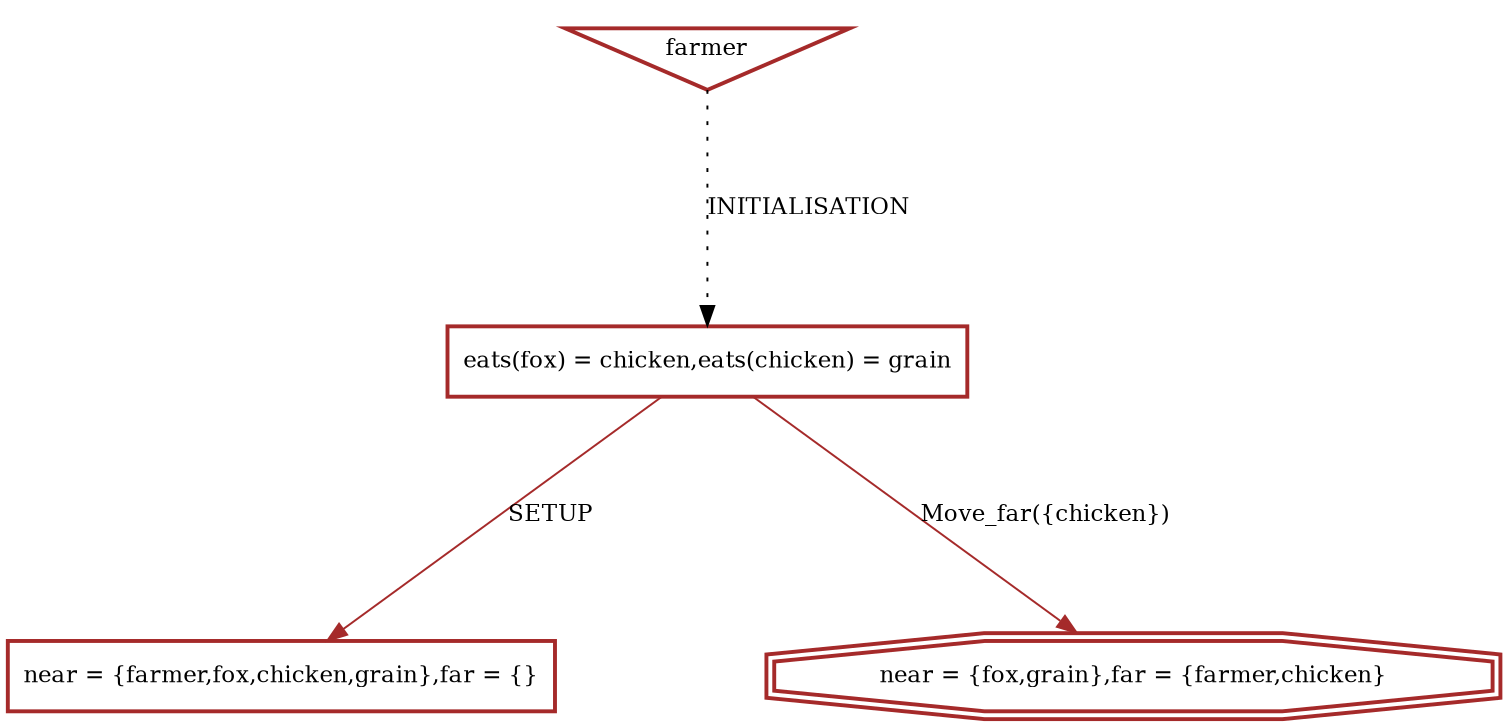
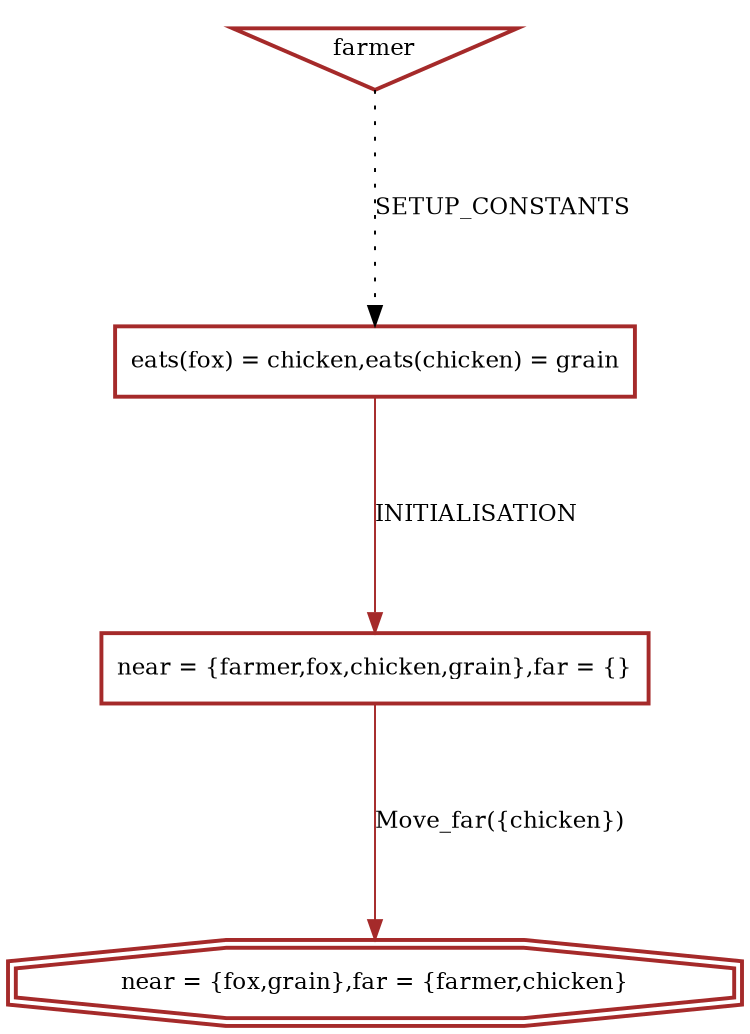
edge "farmer" -> "eats(fox) = chicken,eats(chicken) = grain": label "INITIALISATION" -> "SETUP_CONSTANTS"
edge "eats(fox) = chicken,eats(chicken) = grain" -> "near = {fox,grain},far = {farmer,chicken}": now "near = {farmer,fox,chicken,grain},far = {}" -> "near = {fox,grain},far = {farmer,chicken}"
edge "eats(fox) = chicken,eats(chicken) = grain" -> "near = {farmer,fox,chicken,grain},far = {}": label "SETUP" -> "INITIALISATION"
